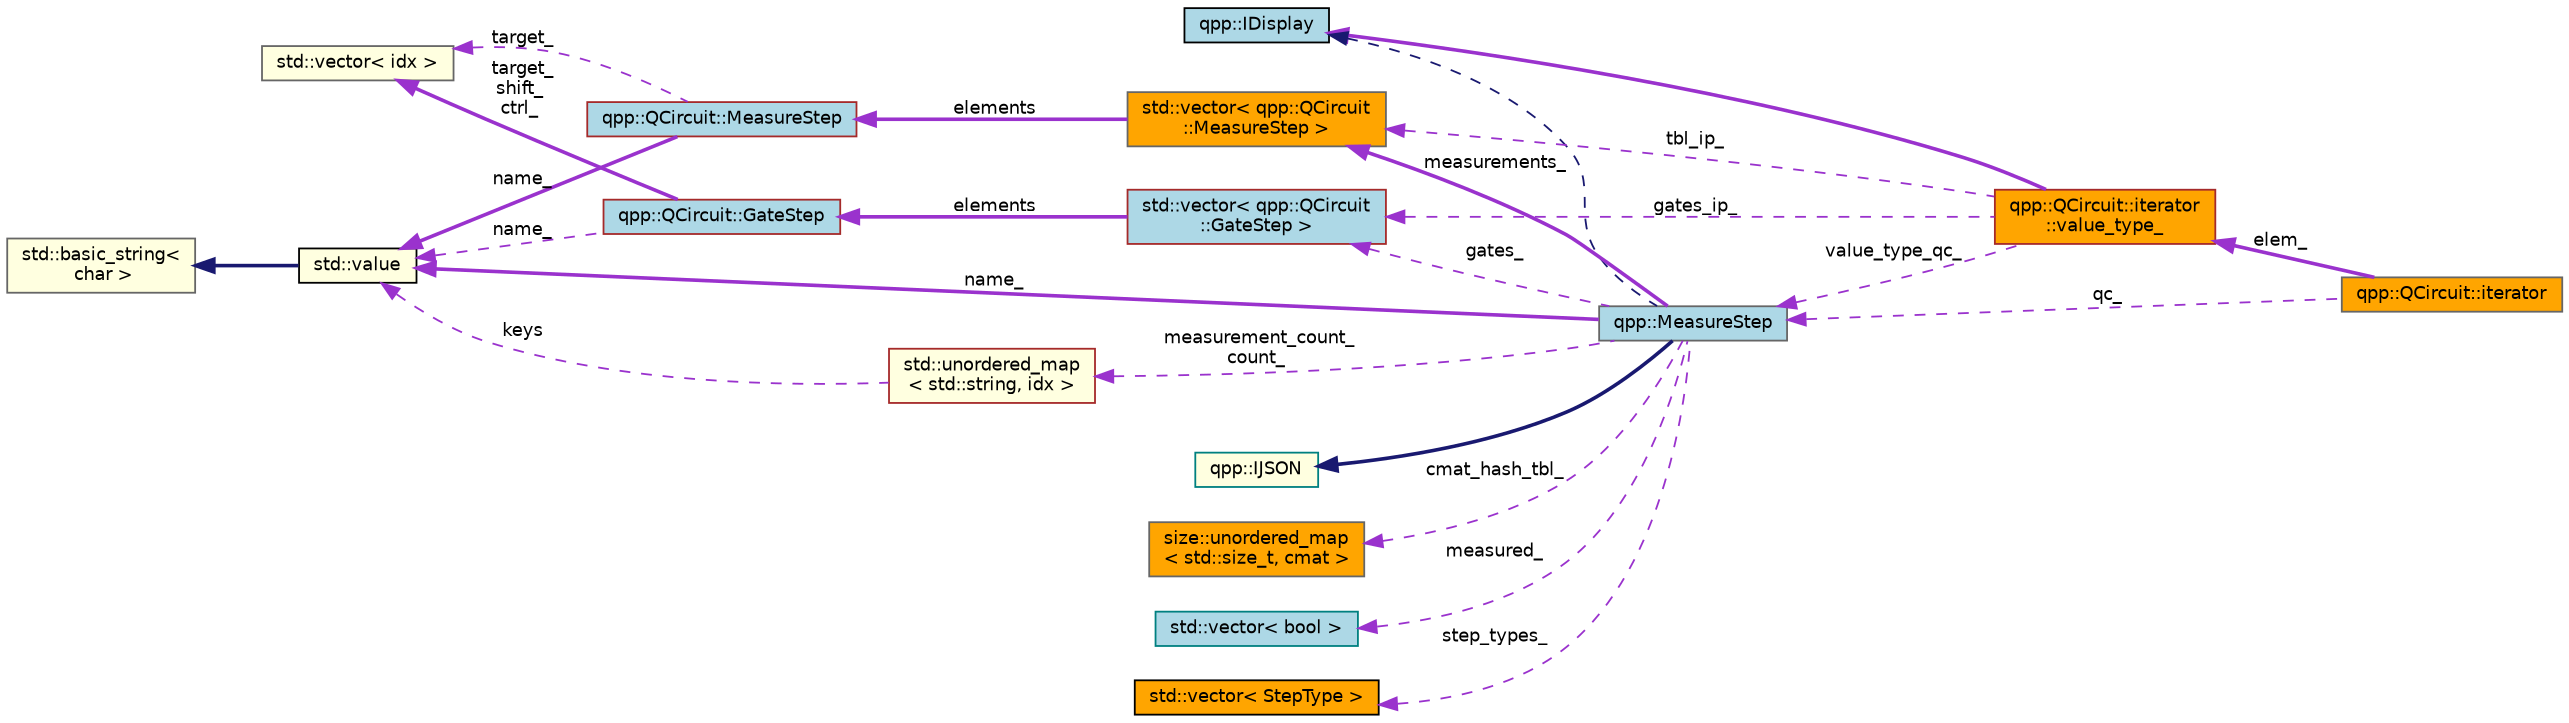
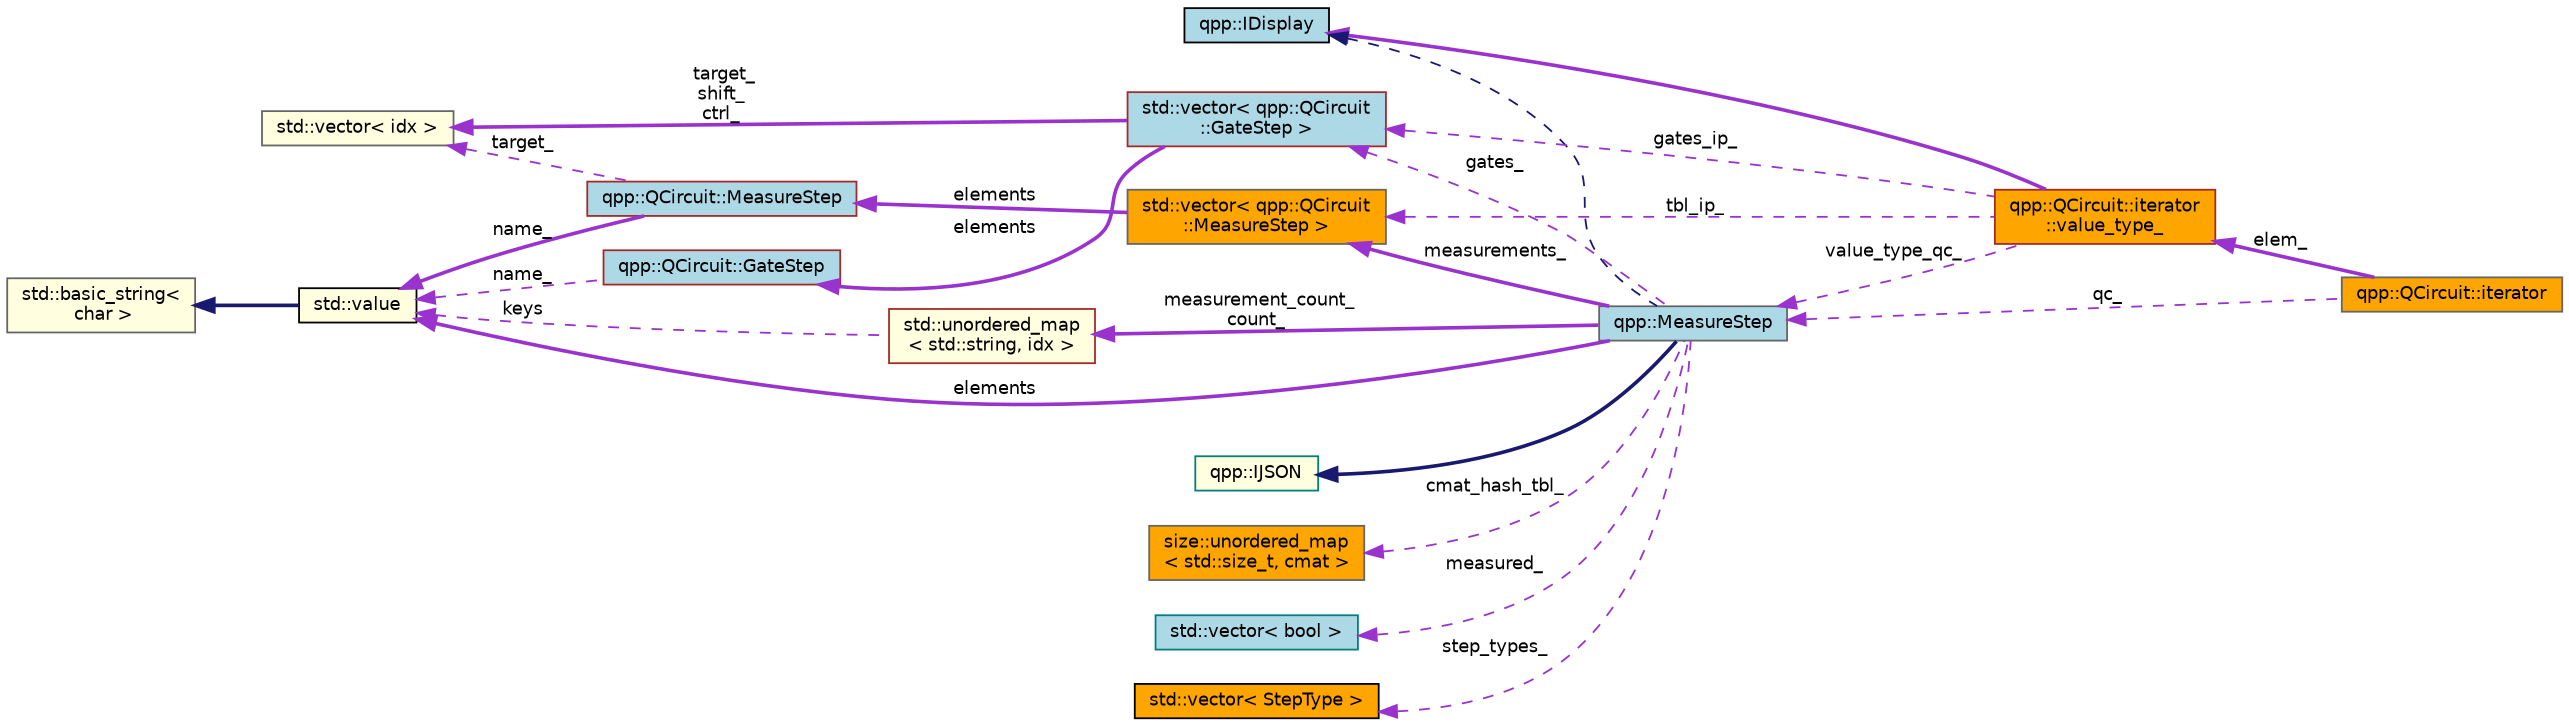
edge "qpp::QCircuit::GateStep" -> "std::vector< idx >": now "std::vector< qpp::QCircuit ::GateStep >" -> "std::vector< idx >"
edge "qpp::MeasureStep" -> "std::value": label " name_" -> " elements"
edge "qpp::MeasureStep" -> "std::unordered_map < std::string, idx >": style dashed -> bold
